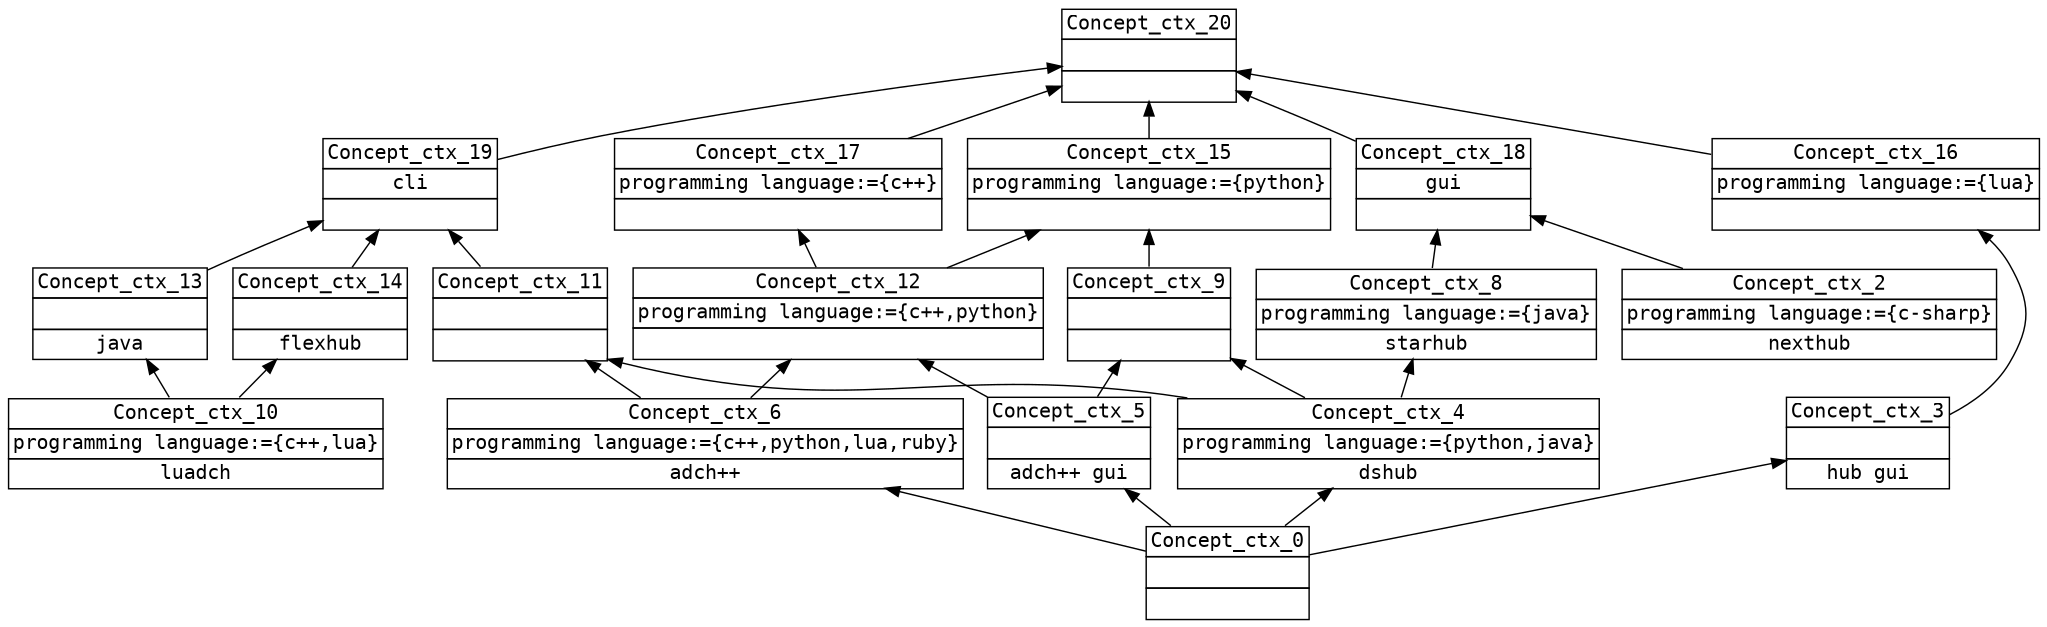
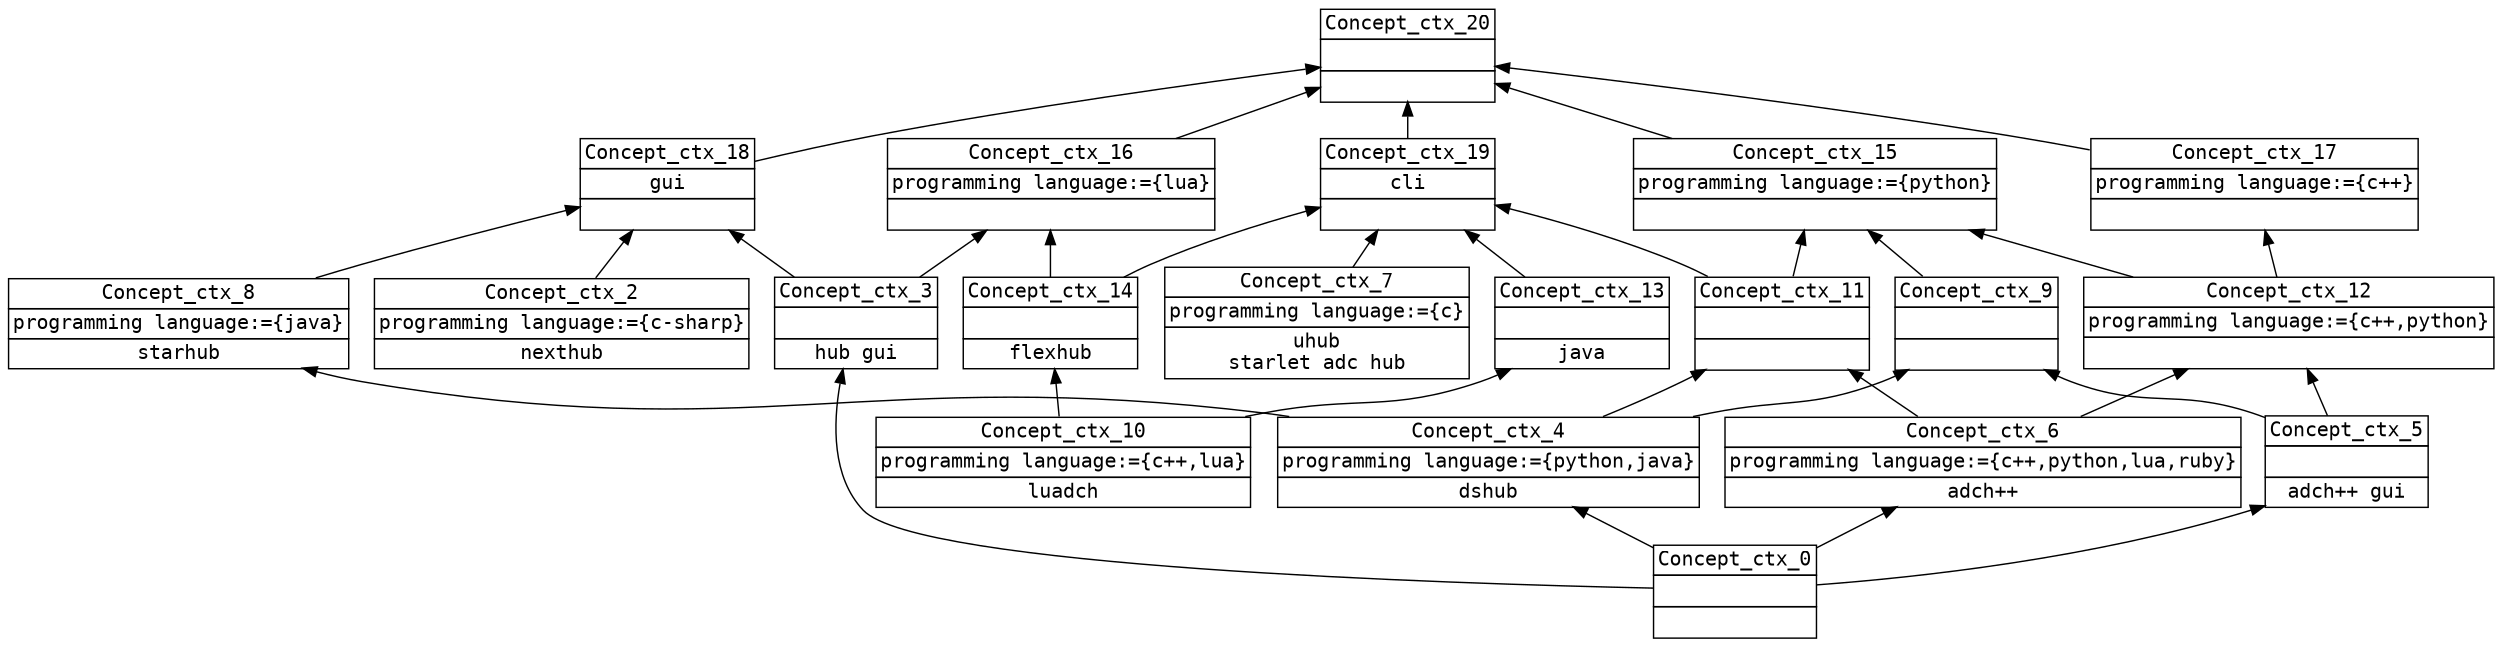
edge "Concept_ctx_3" -> "Concept_ctx_18": added
edge "Concept_ctx_11" -> "Concept_ctx_15": added
edge "Concept_ctx_14" -> "Concept_ctx_16": added
node "Concept_ctx_7": added
